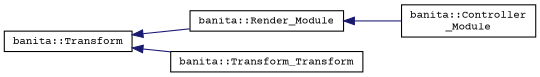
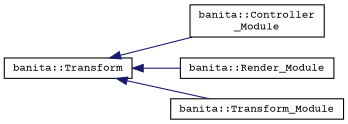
edge "banita::Controller _Module" -> "banita::Render_Module": now "banita::Controller _Module" -> "banita::Transform"
node "banita::Transform_Transform": label "banita::Transform_Transform" -> "banita::Transform_Module"
